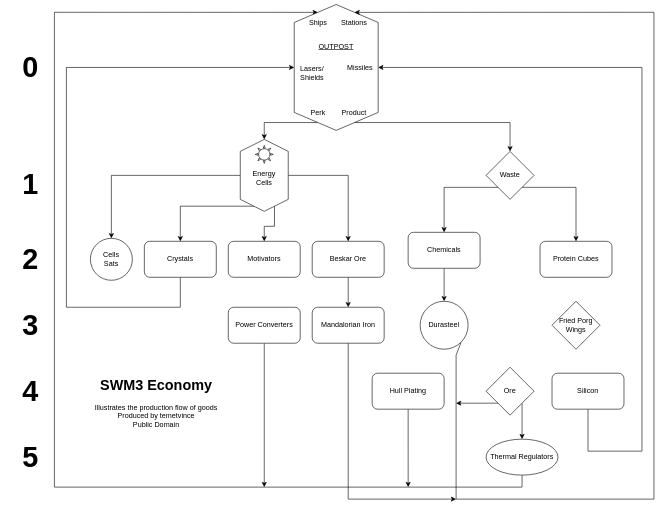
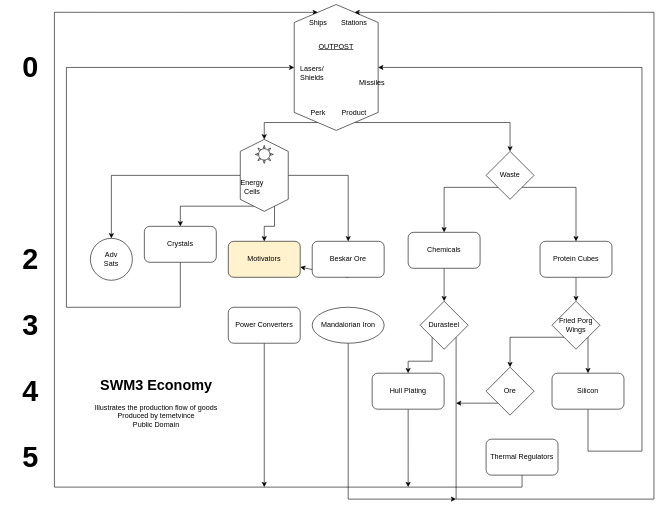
node "Missiles": moved (360, 68) -> (372, 83)
node "Energy Cells": moved (264, 179) -> (252, 188)
node "1": removed
node "Cells Sats": label "Cells Sats" -> "Adv Sats"
node "Crystals": moved (180, 260) -> (180, 245)
node "Motivators": fillcolor #ffffff -> #fff2cc
edge "Protein Cubes" -> "Fried Porg Wings": added
edge "Beskar Ore" -> "Mandalorian Iron": now "Beskar Ore" -> "Motivators"
node "Mandalorian Iron": shape rounded rectangle -> ellipse
node "Durasteel": shape ellipse -> diamond
edge "Durasteel" -> "Hull Plating": added
edge "Fried Porg Wings" -> "Ore": added
edge "Fried Porg Wings" -> "Silicon": added
edge "Ore" -> "Thermal Regulators": removed
node "Thermal Regulators": shape ellipse -> rounded rectangle
